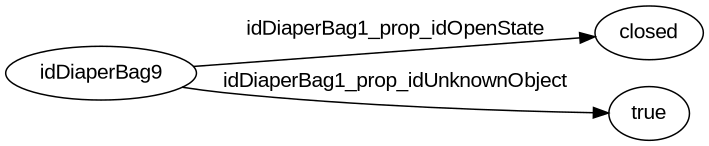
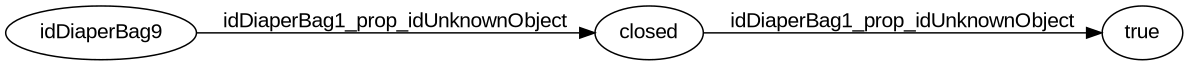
edge "idDiaperBag9" -> "closed": label "idDiaperBag1_prop_idOpenState" -> "idDiaperBag1_prop_idUnknownObject"
edge "idDiaperBag9" -> "true": now "closed" -> "true"
